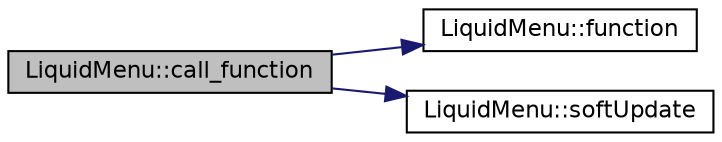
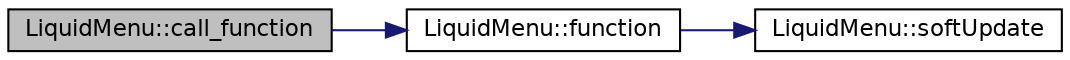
edge "LiquidMenu::call_function" -> "LiquidMenu::softUpdate": now "LiquidMenu::function" -> "LiquidMenu::softUpdate"
